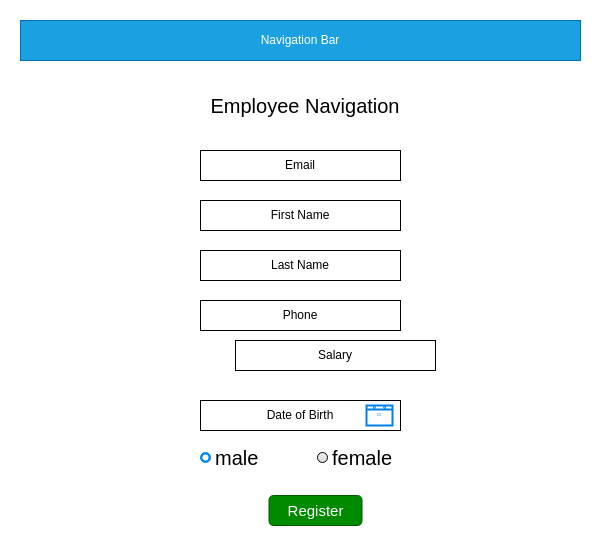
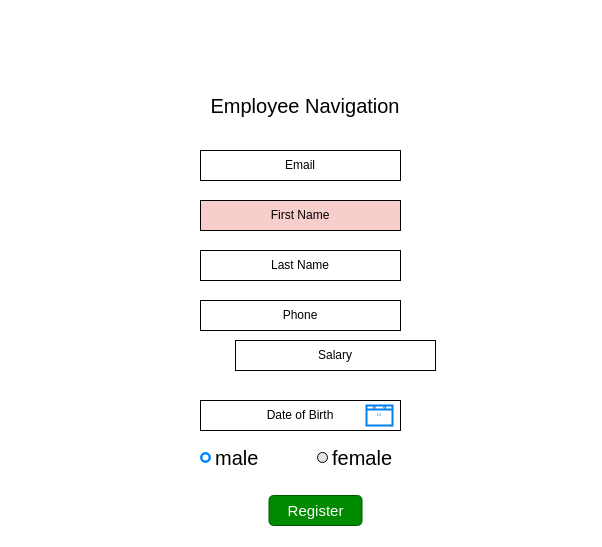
node "Navigation Bar": removed
node "First Name": fillcolor #ffffff -> #f8cecc
